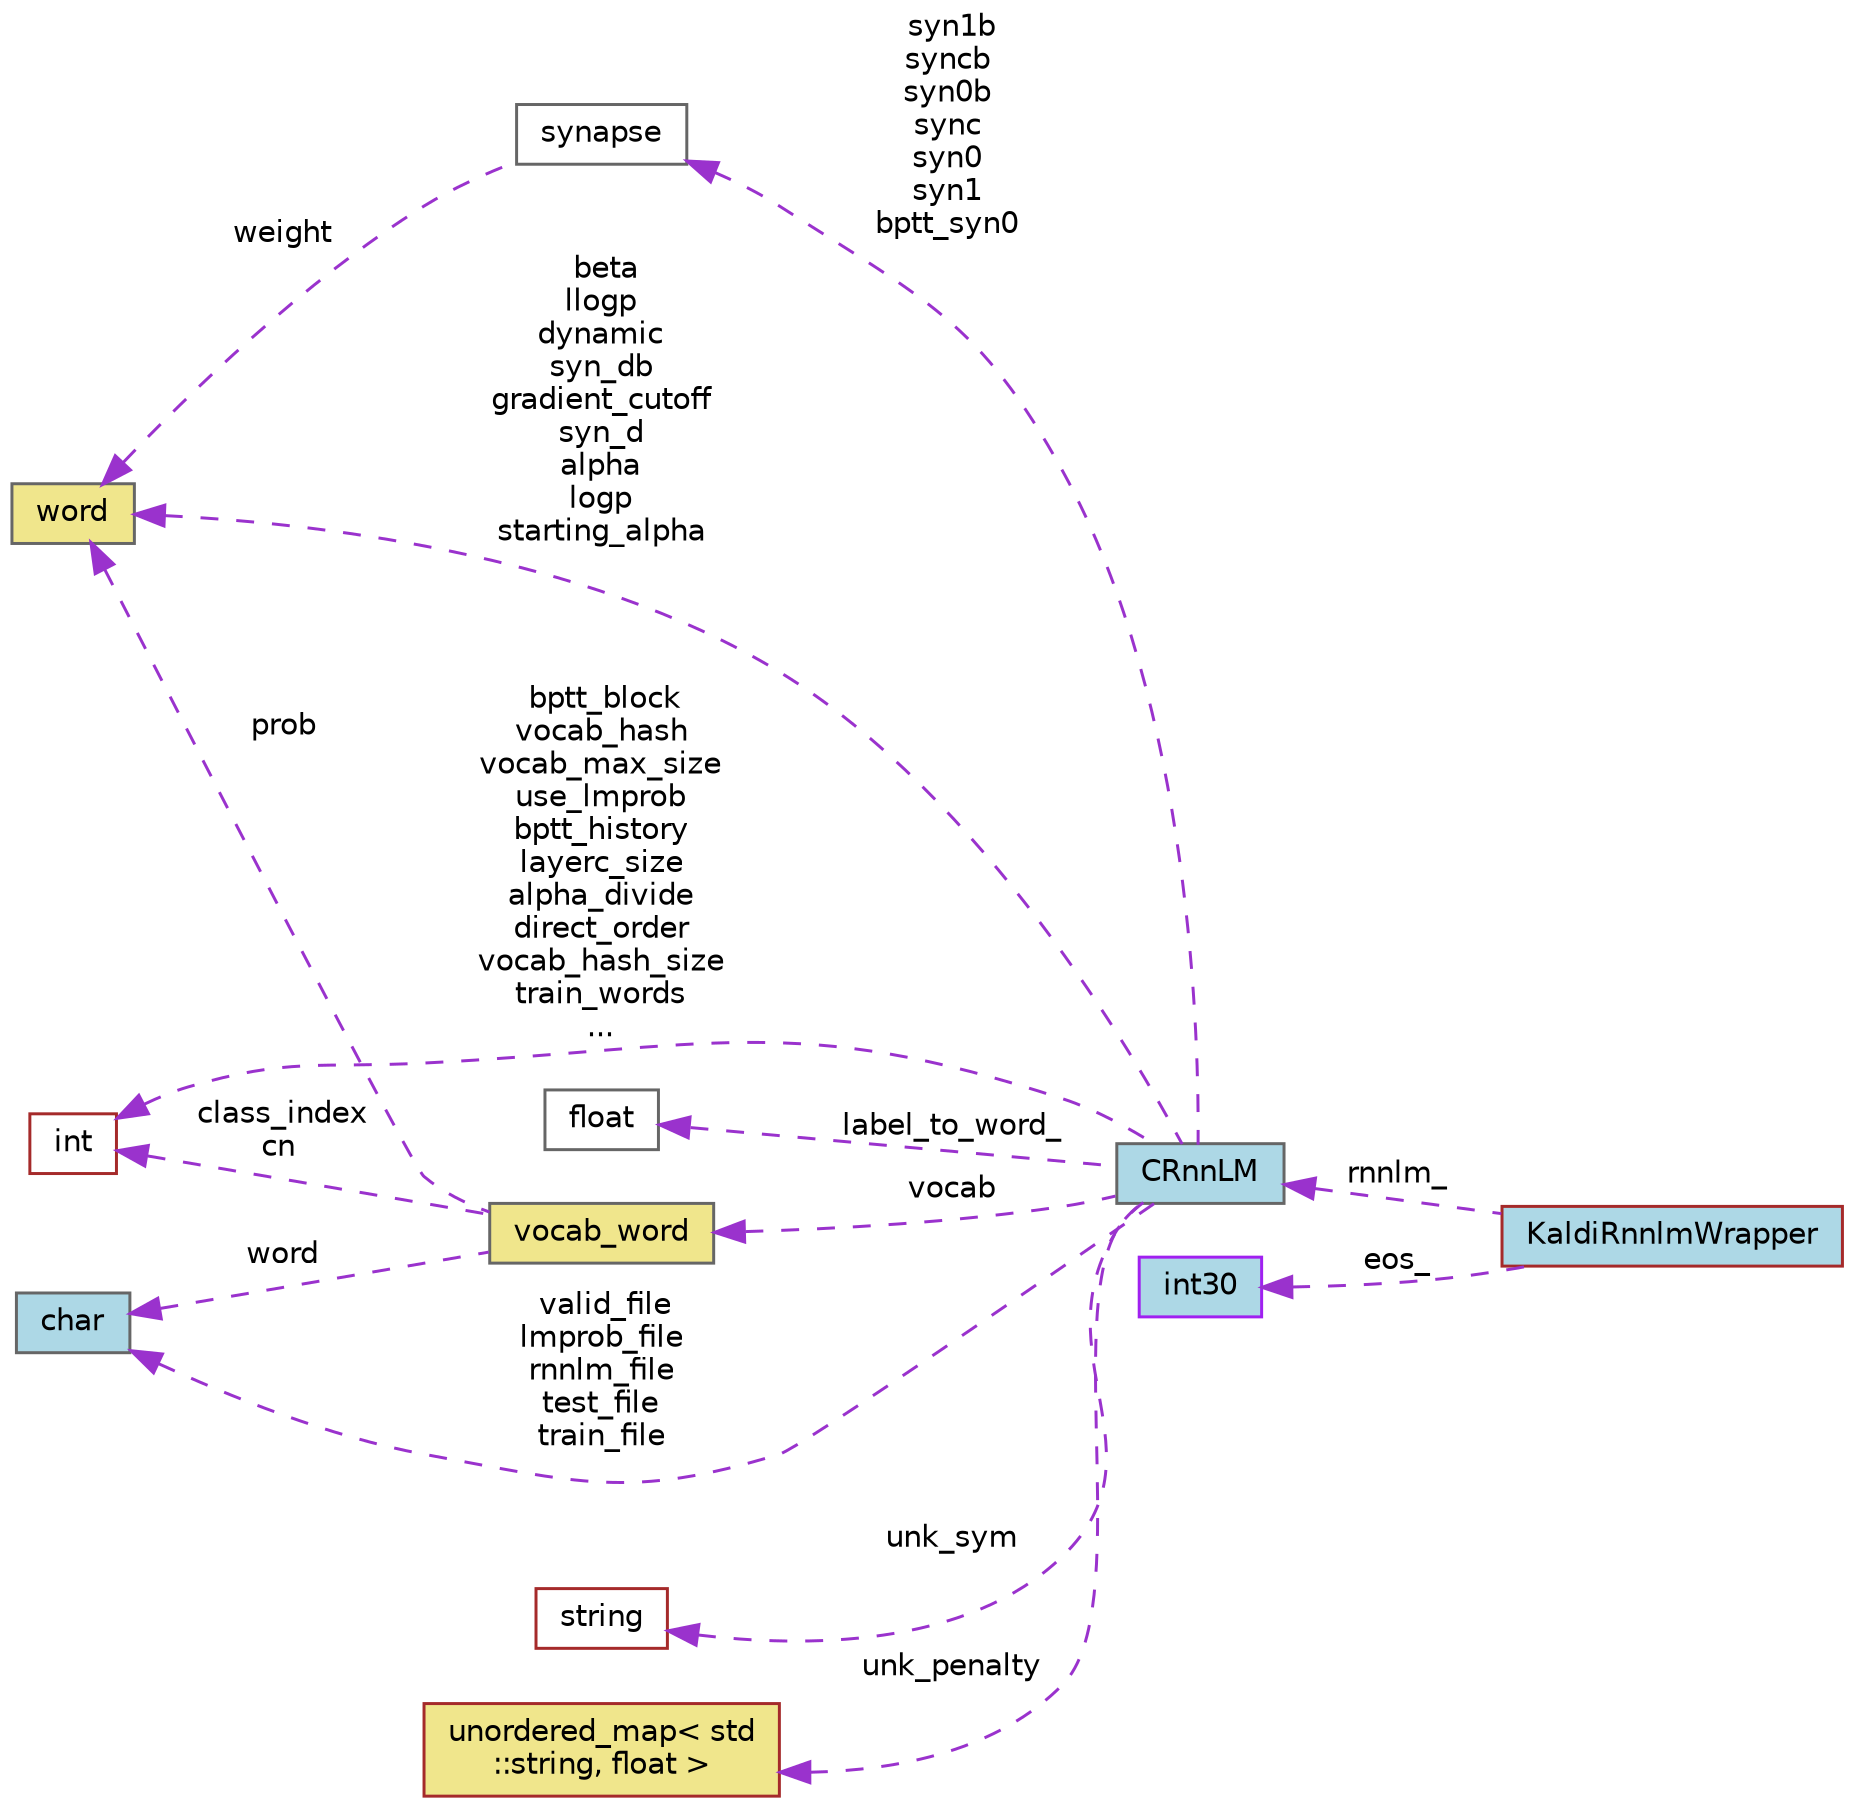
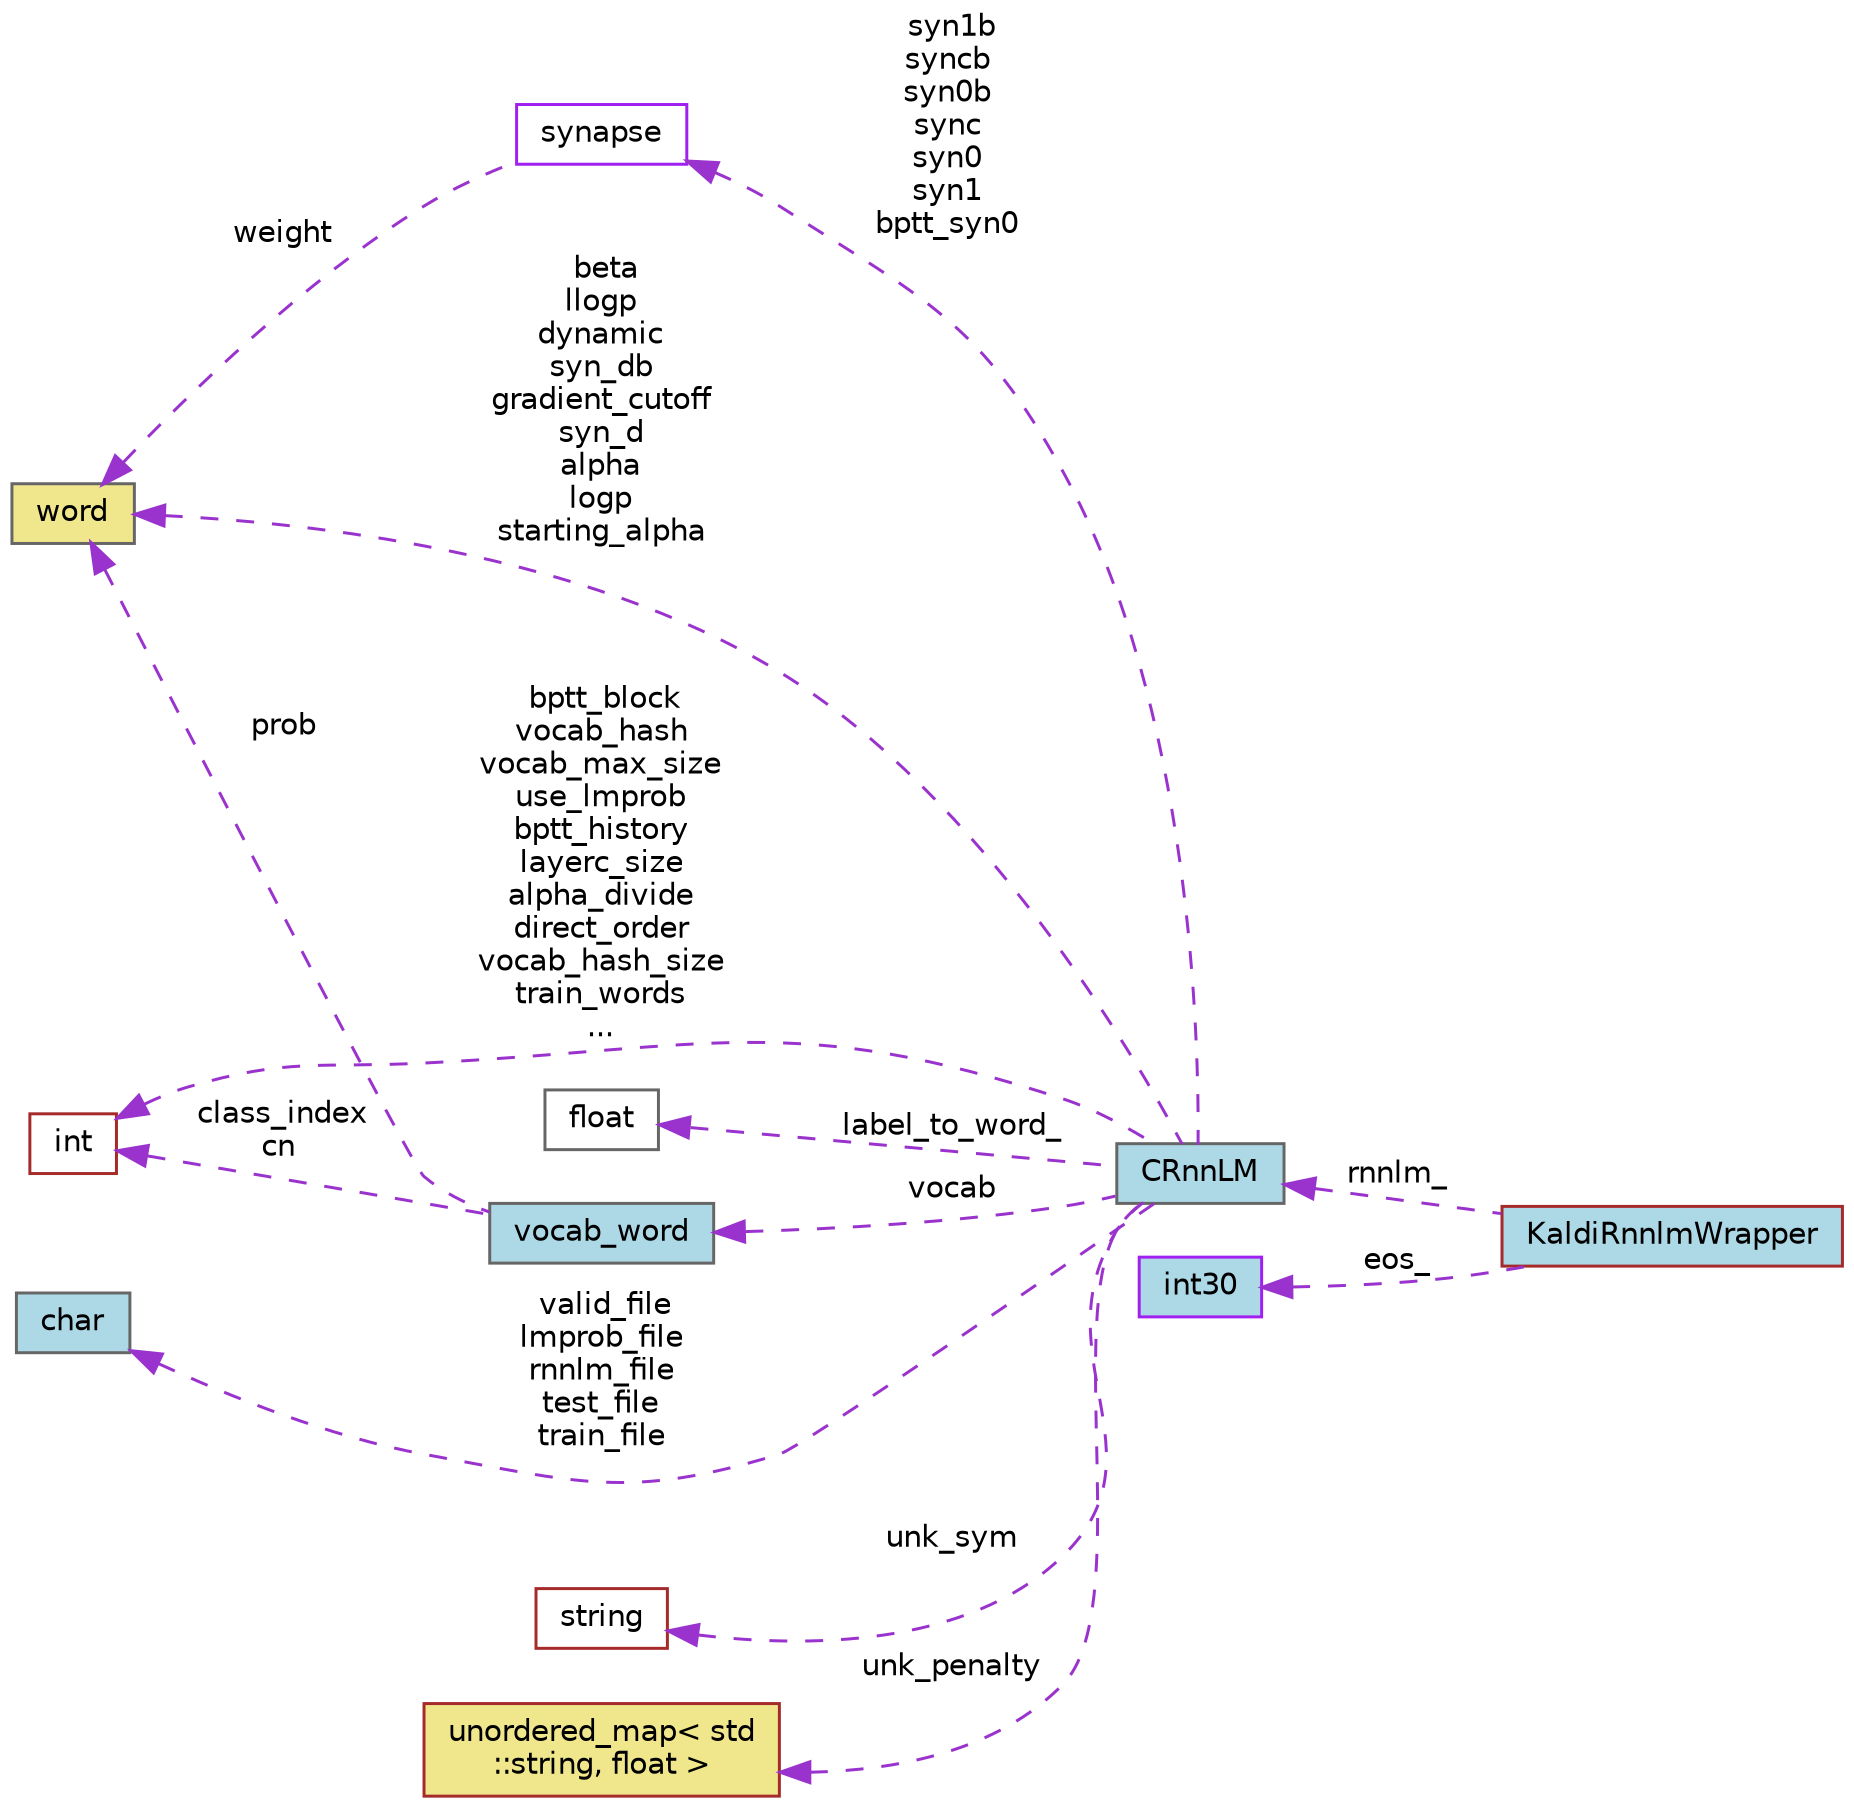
node "synapse": color gray40 -> purple
node "vocab_word": fillcolor khaki -> lightblue
edge "vocab_word" -> "char": removed, label "word"
